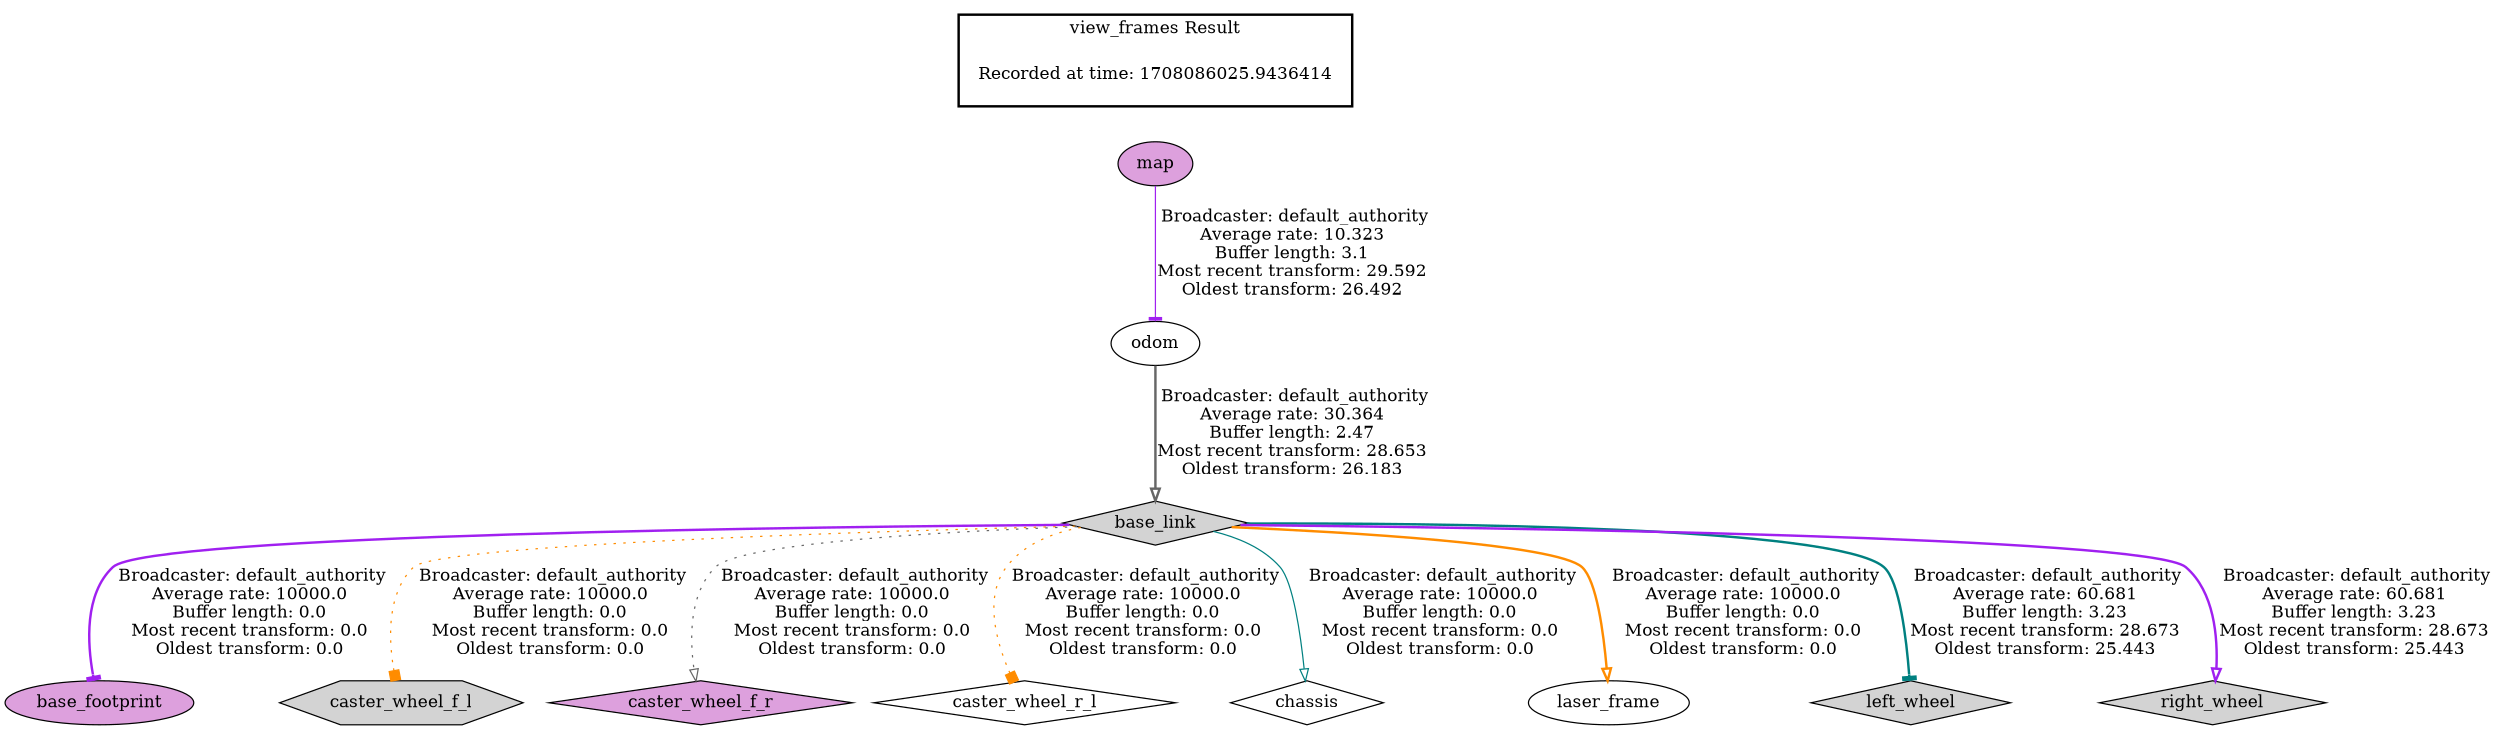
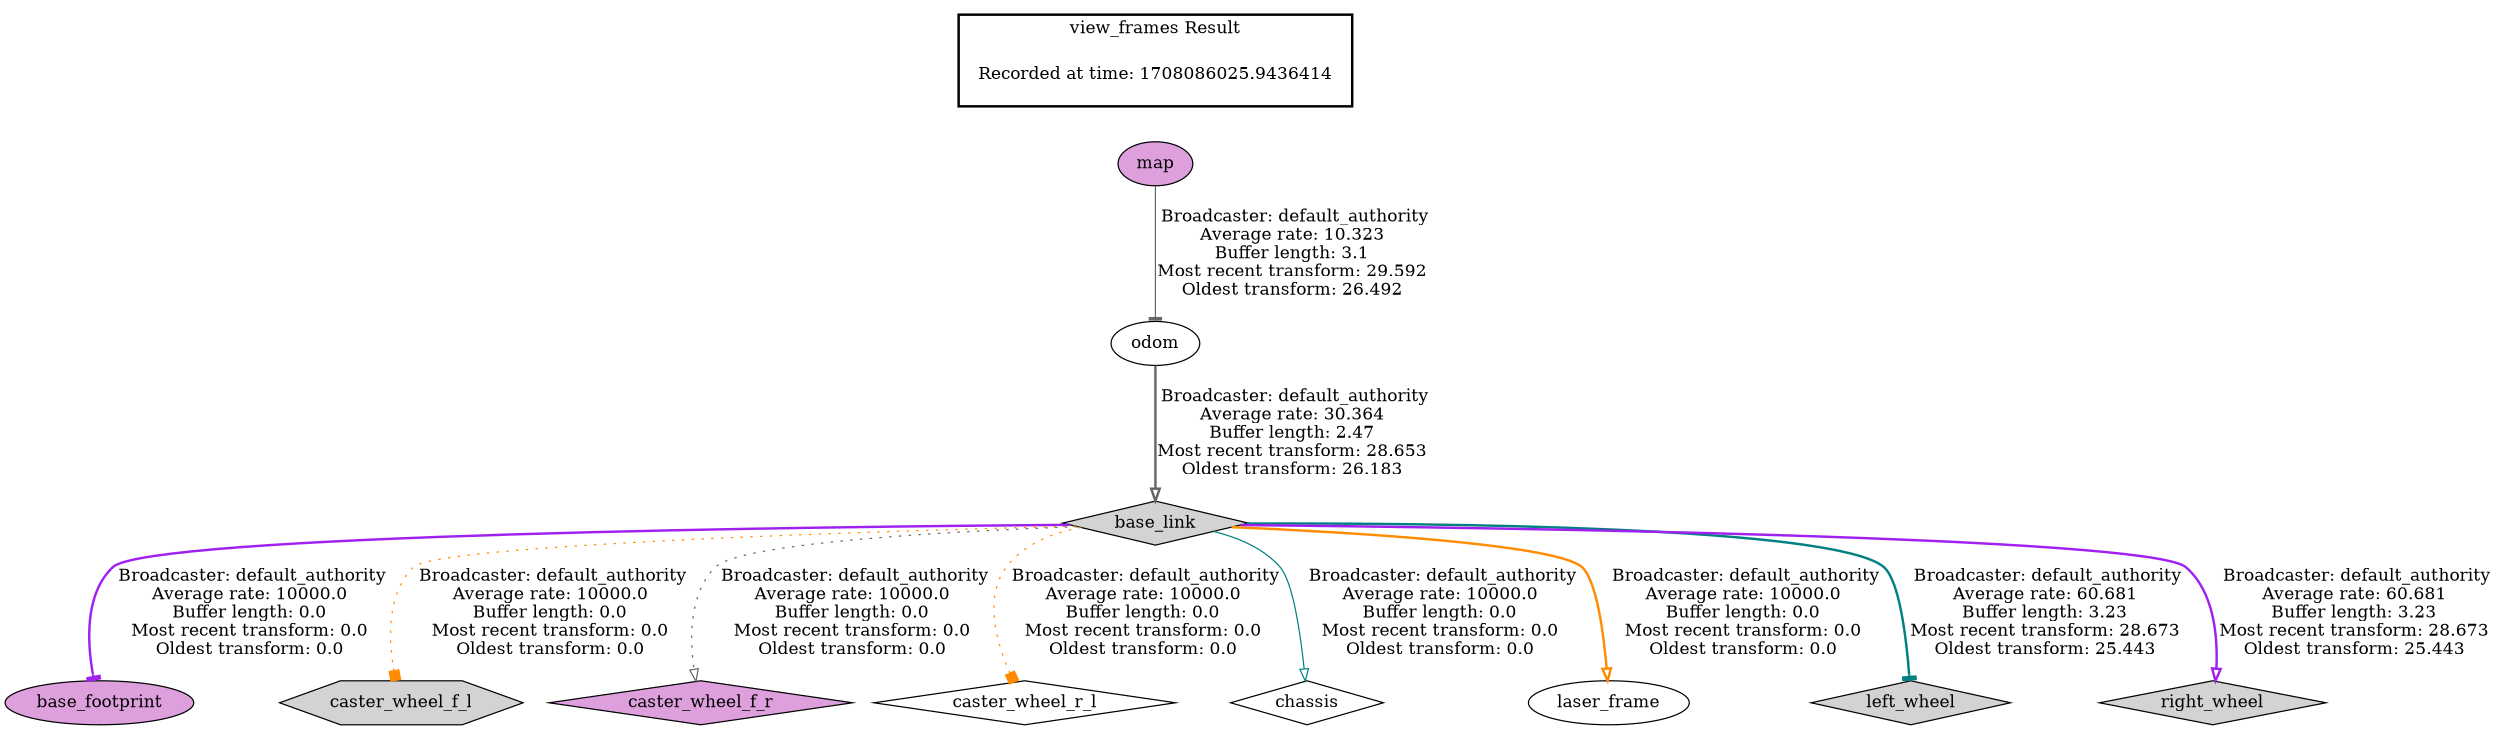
edge "map" -> "odom": color purple -> gray40
